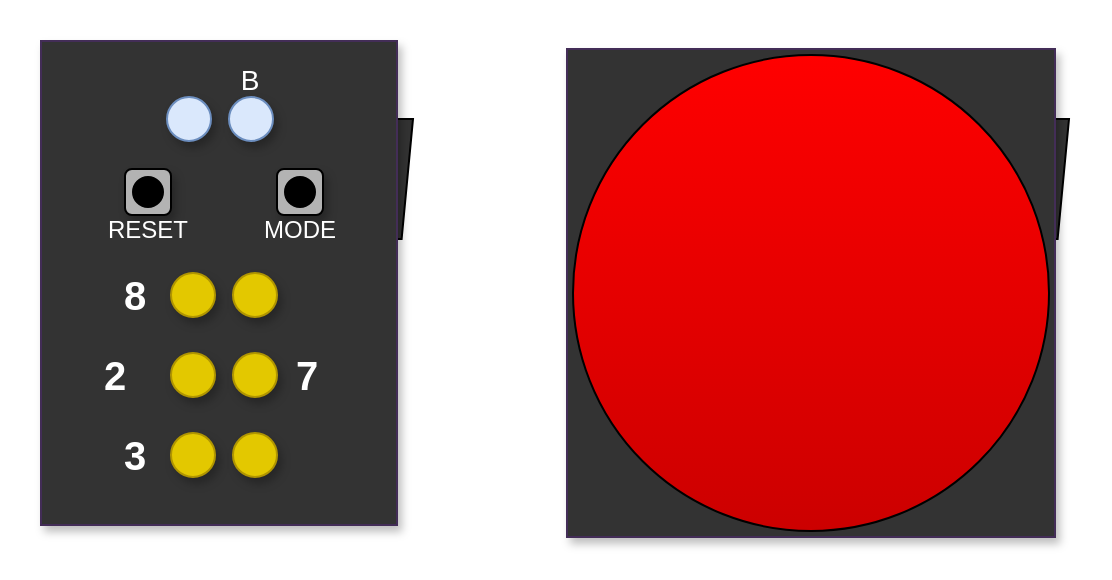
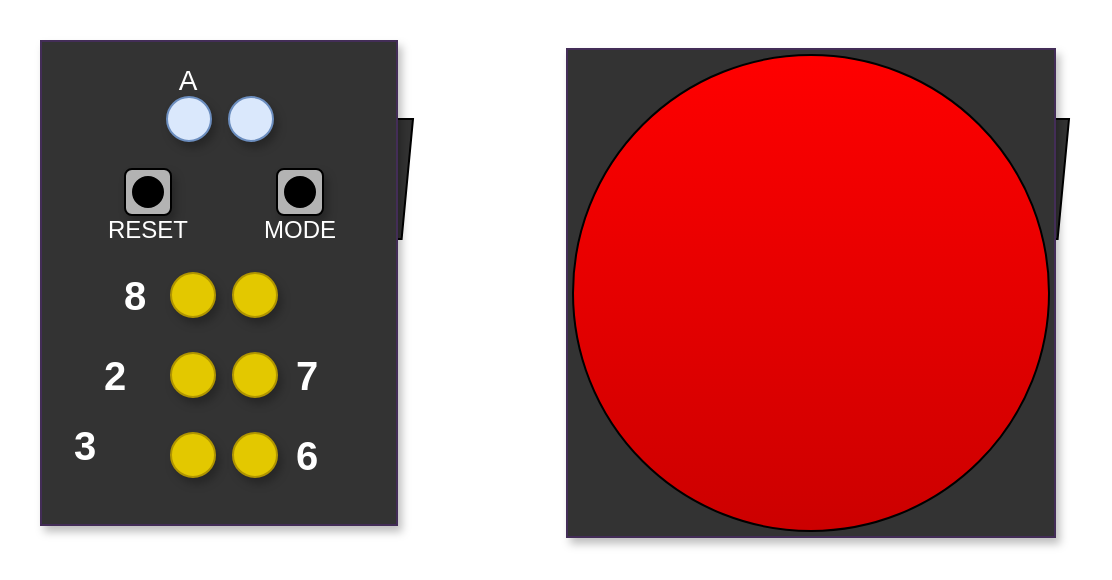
node "A": added
node "B": removed
node "3": moved (136, 455) -> (86, 445)
node "6": added
